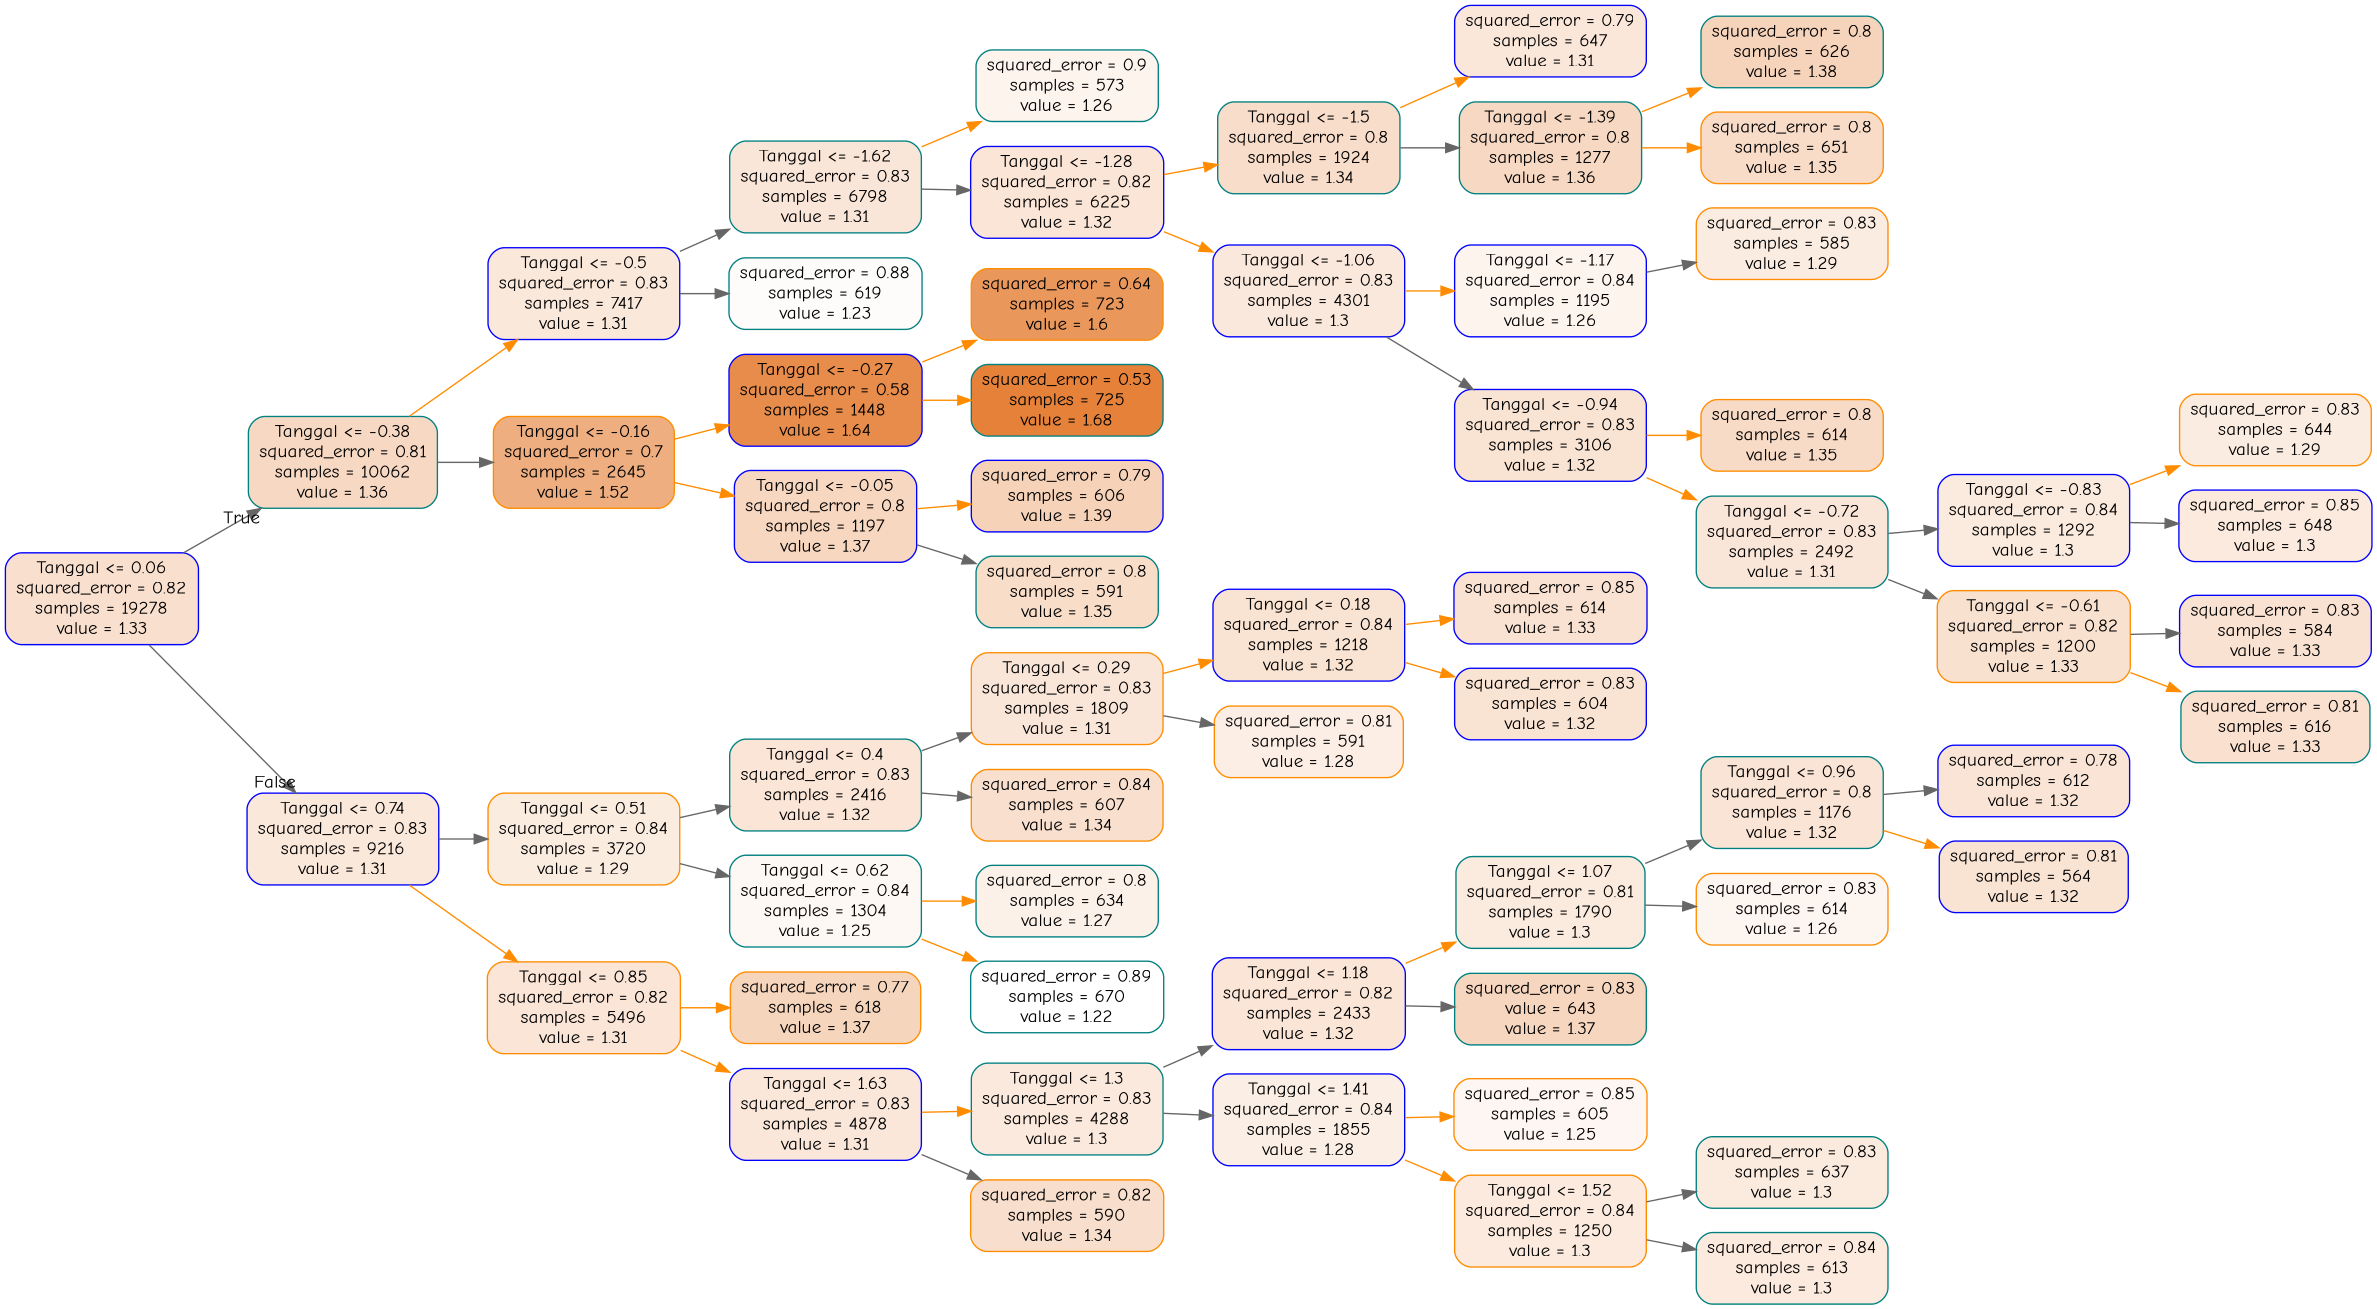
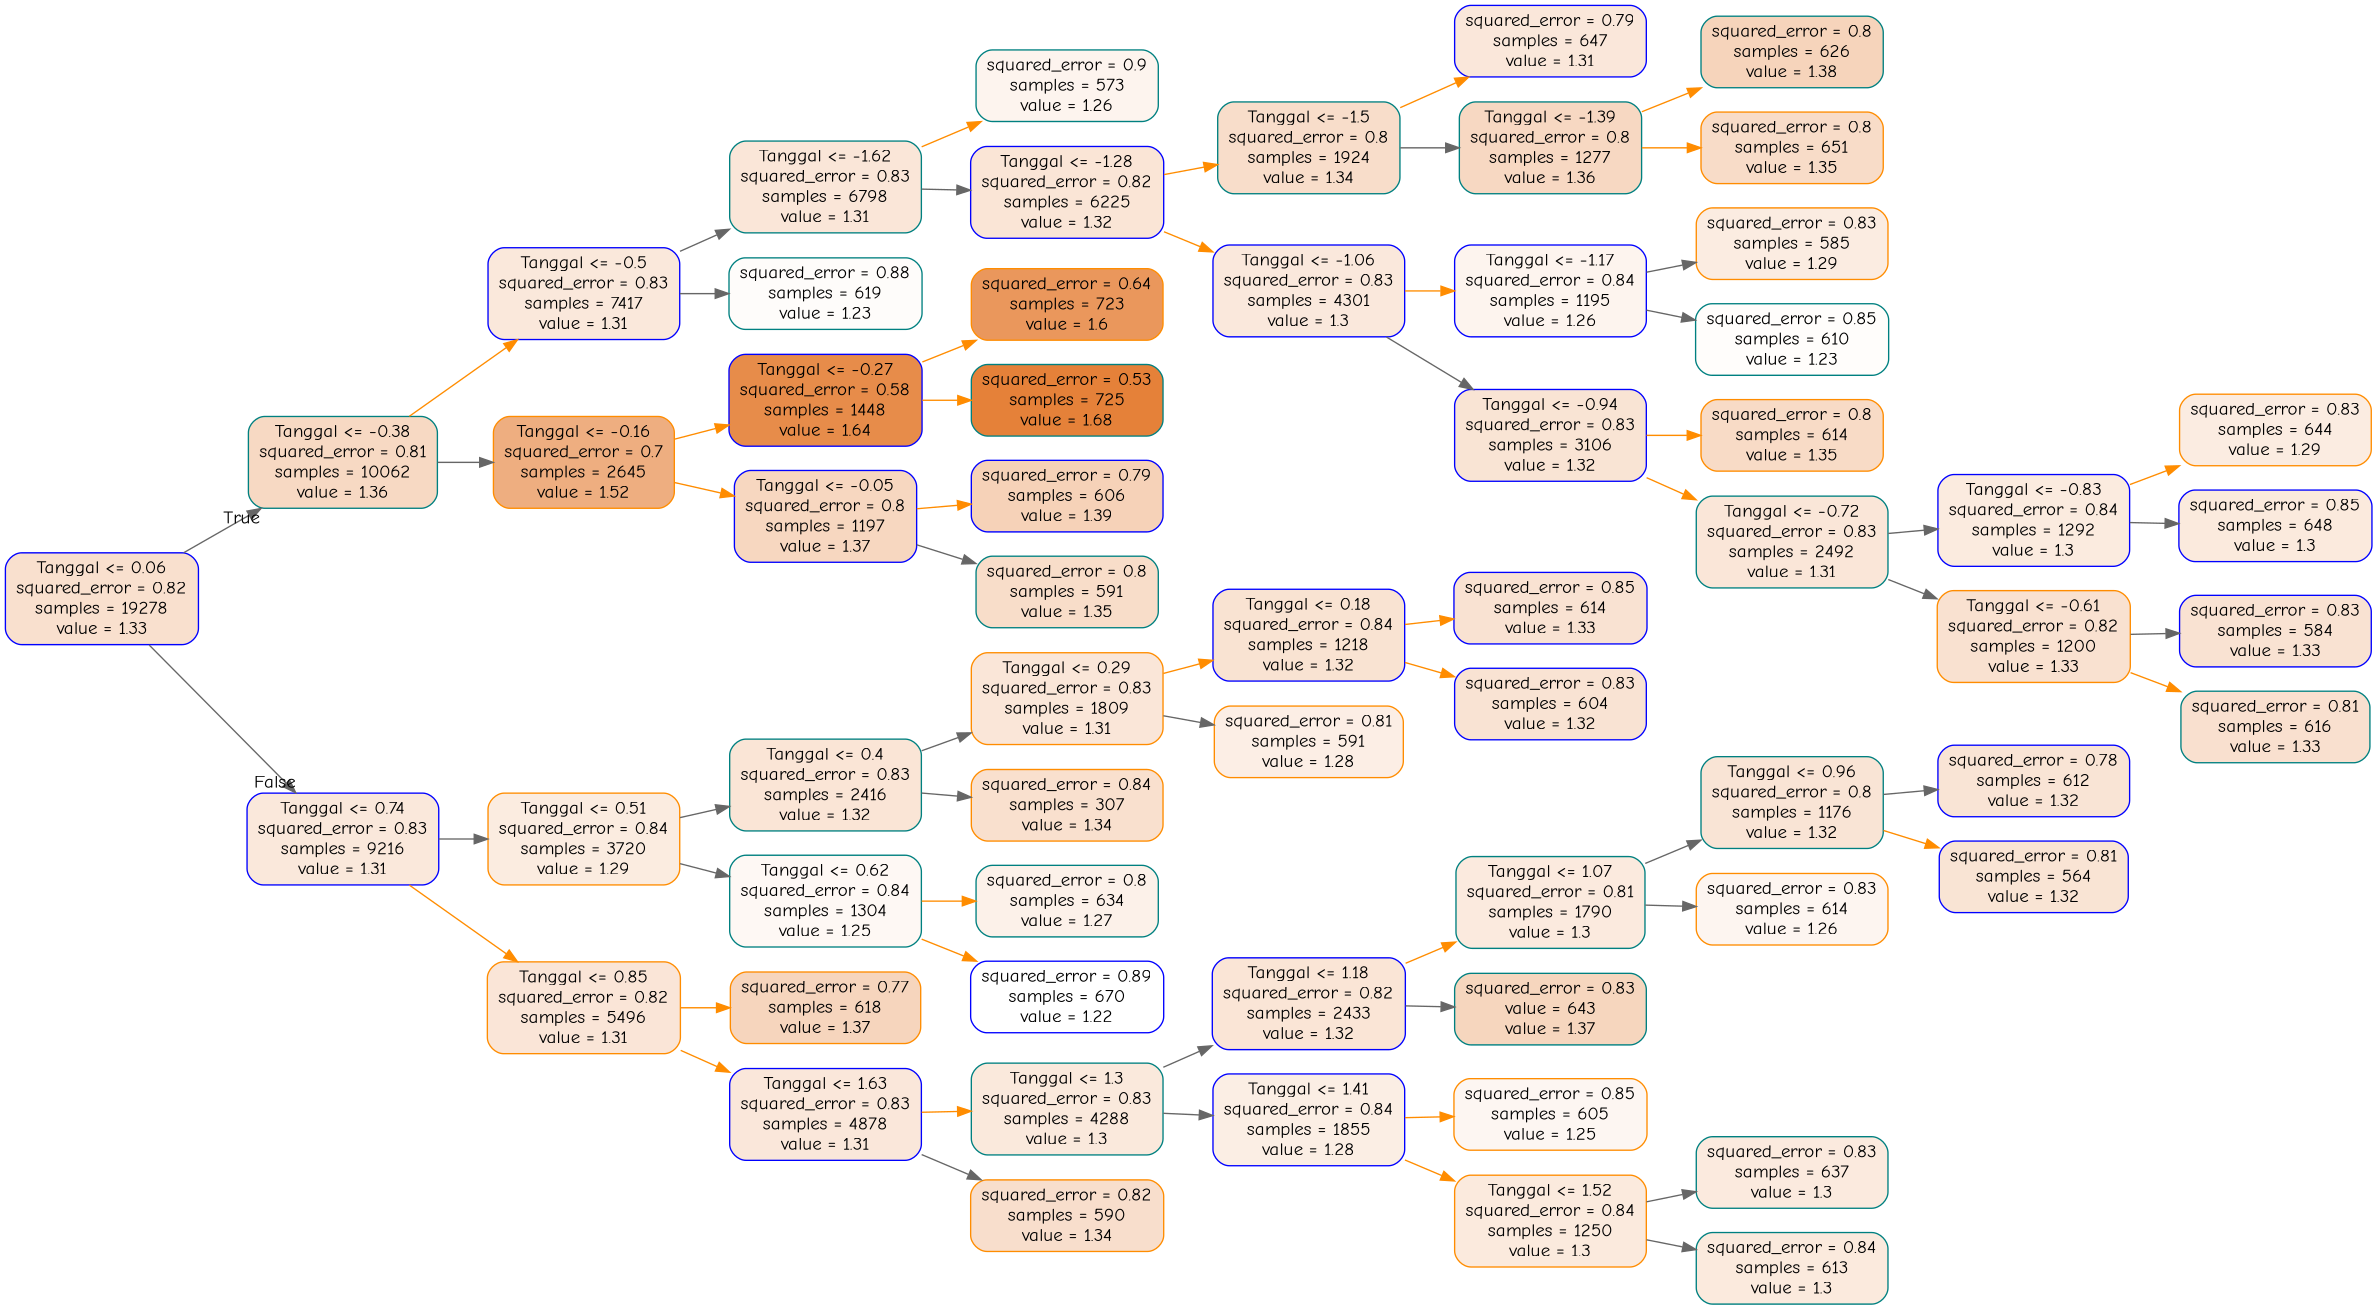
node "squared_error = 0.85 samples = 610 value = 1.23": added
node "squared_error = 0.84 samples = 607 value = 1.34": label "squared_error = 0.84 samples = 607 value = 1.34" -> "squared_error = 0.84 samples = 307 value = 1.34"
node "squared_error = 0.89 samples = 670 value = 1.22": color teal -> blue
